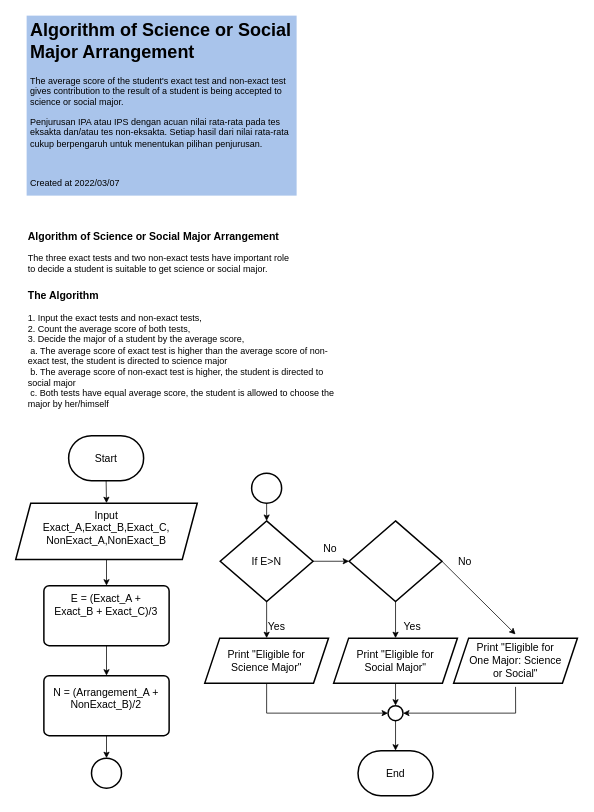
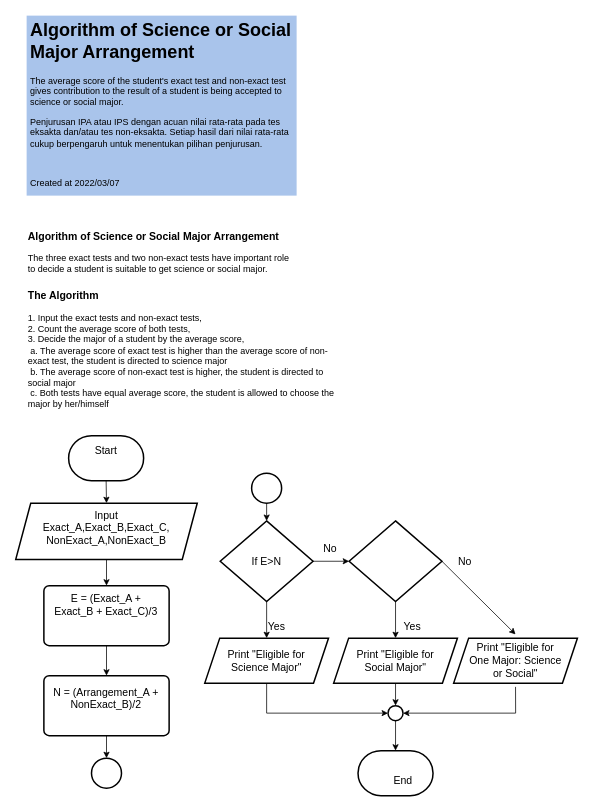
node "Start": moved (106, 458) -> (106, 450)
node "End": moved (396, 773) -> (403, 780)
